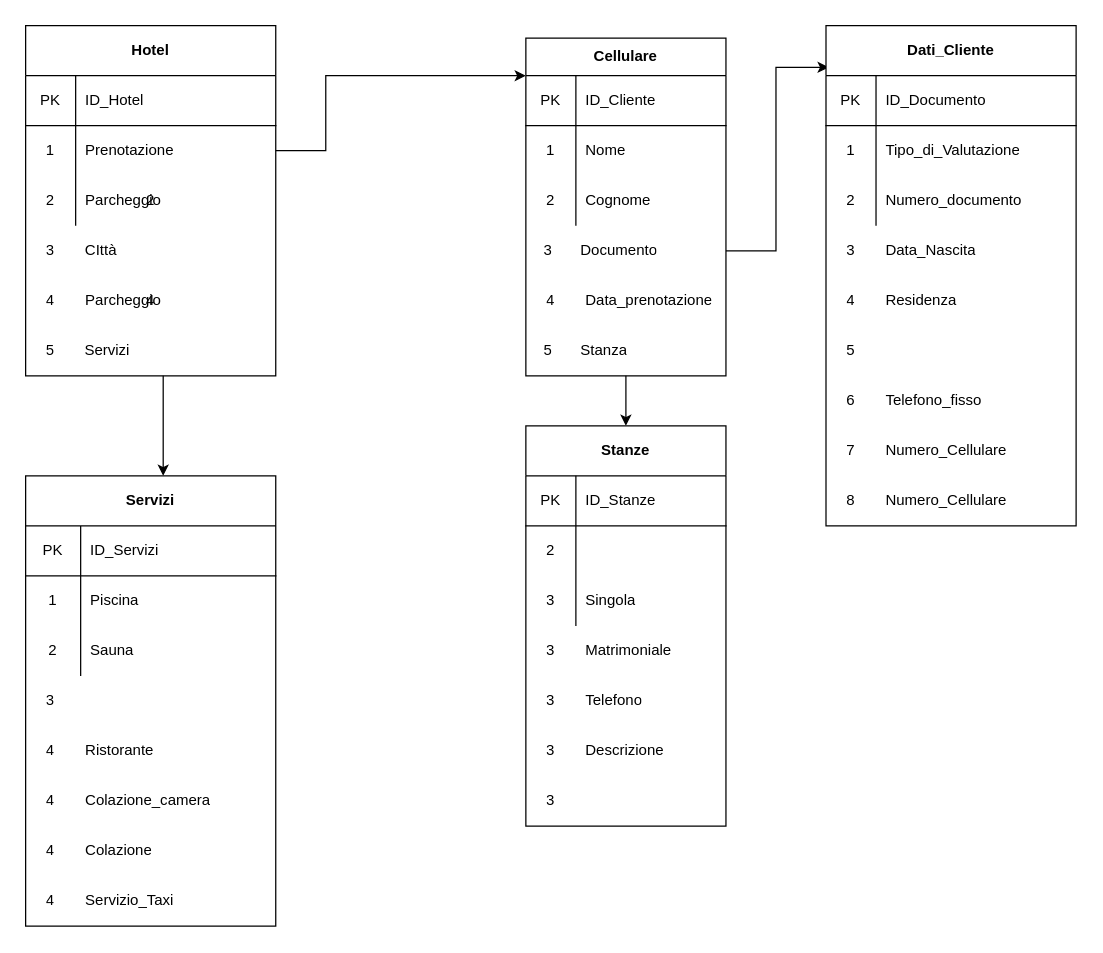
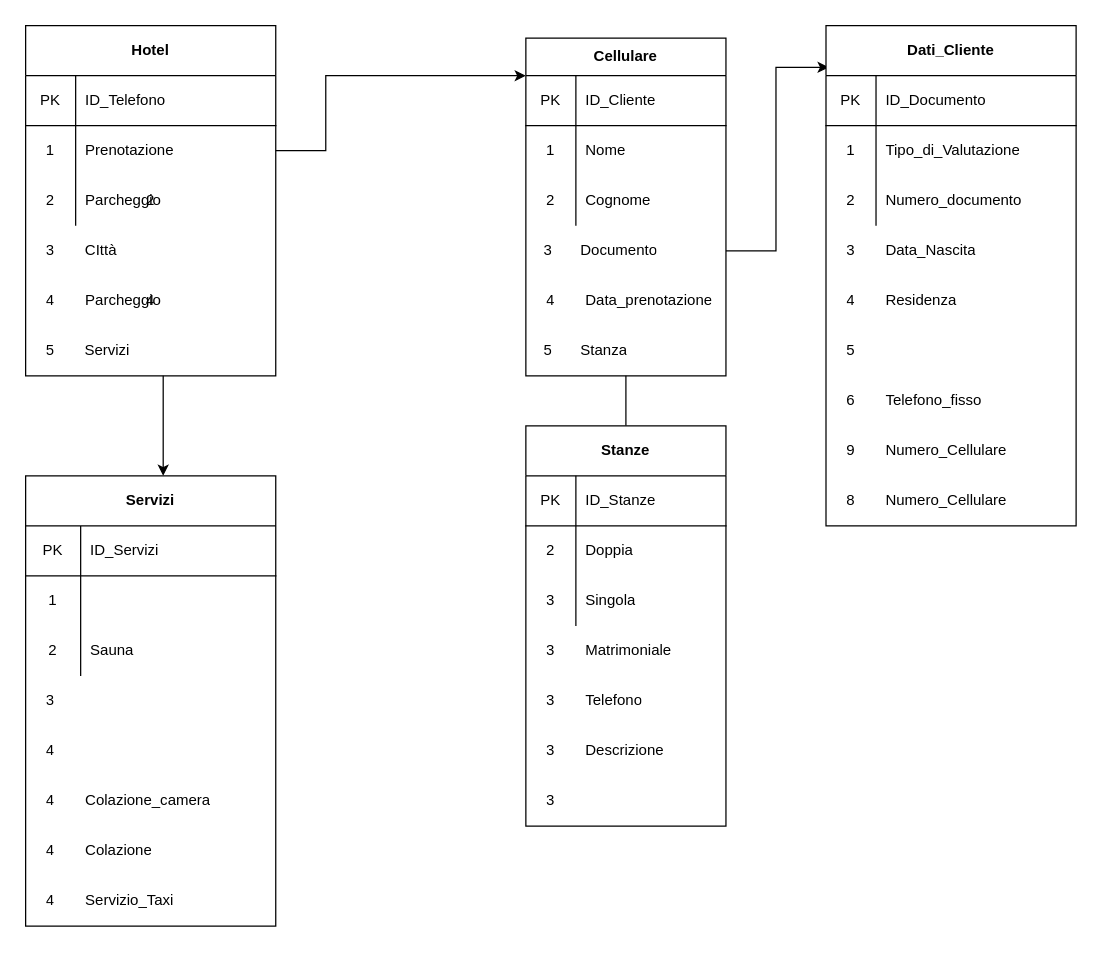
node "ID_Hotel": label "ID_Hotel" -> "ID_Telefono"
edge "Cellulare" -> "Stanze": arrowhead classic -> none
node "7": label "7" -> "9"
node "Doppia": added
node "Piscina": removed
node "Ristorante": removed
